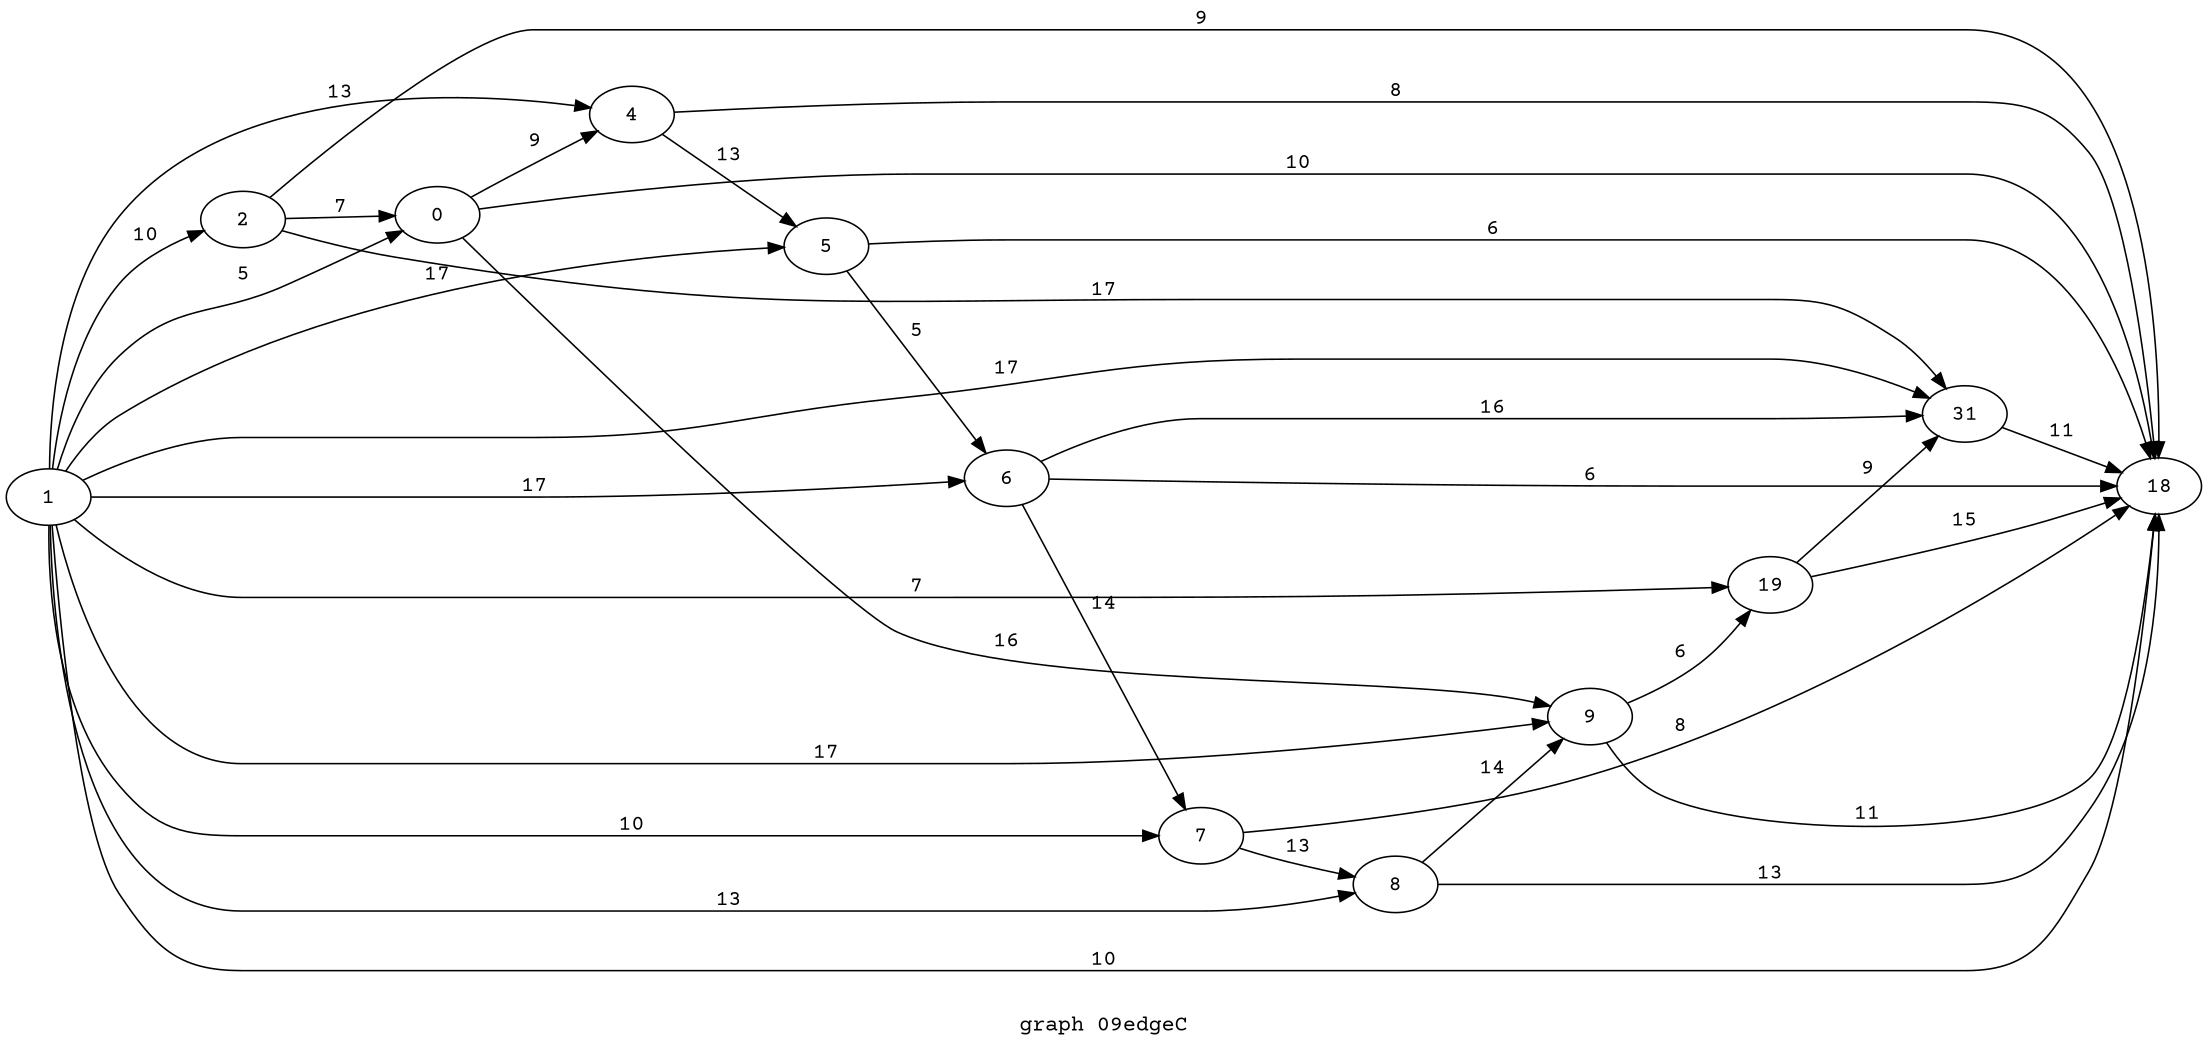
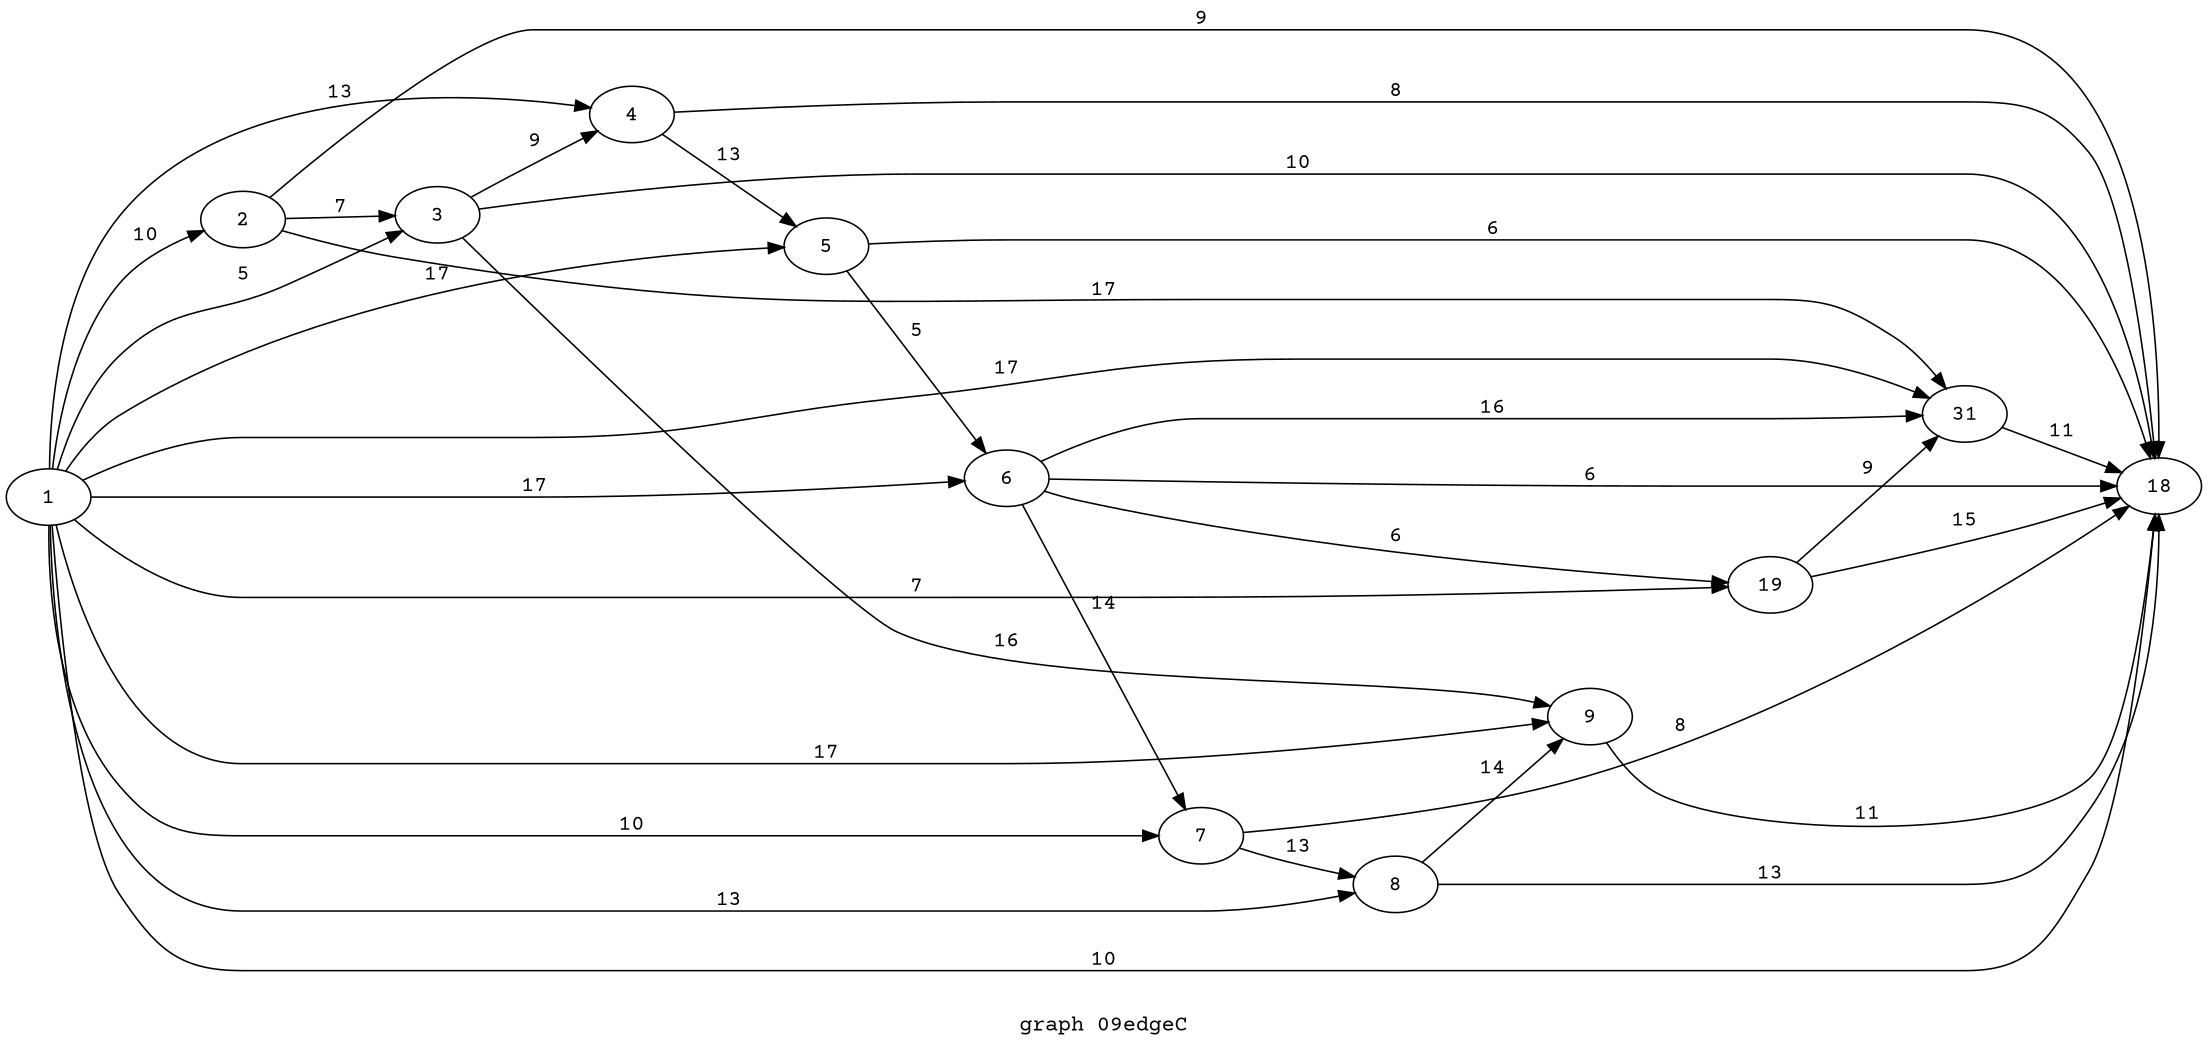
node "0": label "0" -> "3"
edge "9" -> "19": now "6" -> "19"
